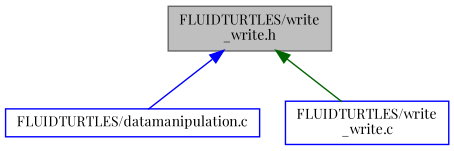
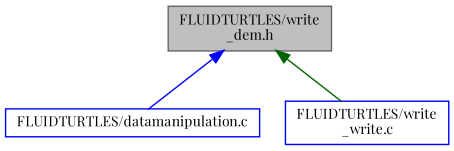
node "FLUIDTURTLES/write _write.h": label "FLUIDTURTLES/write _write.h" -> "FLUIDTURTLES/write _dem.h"
